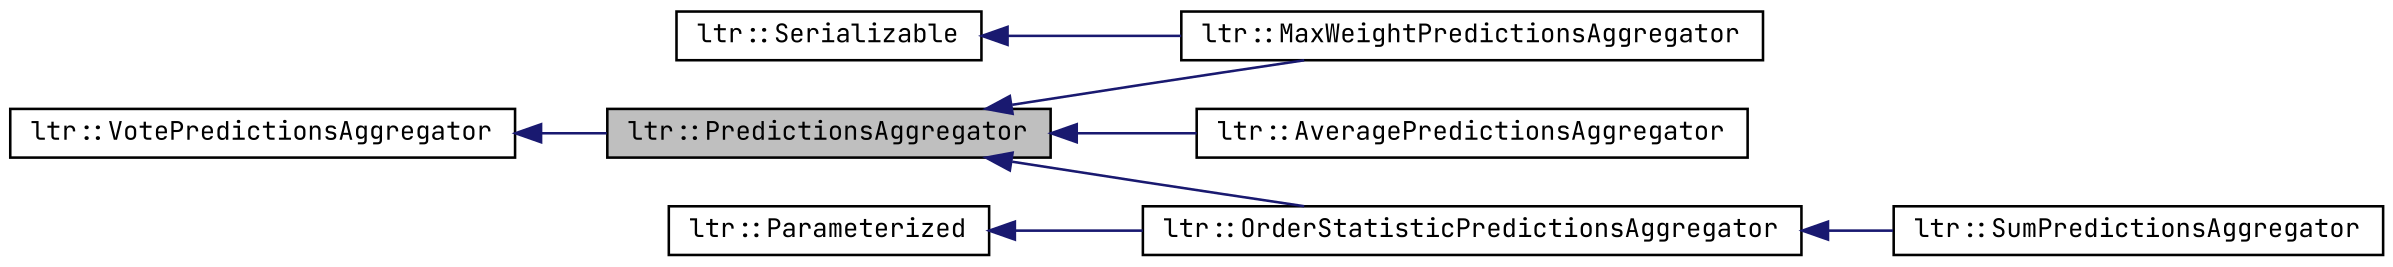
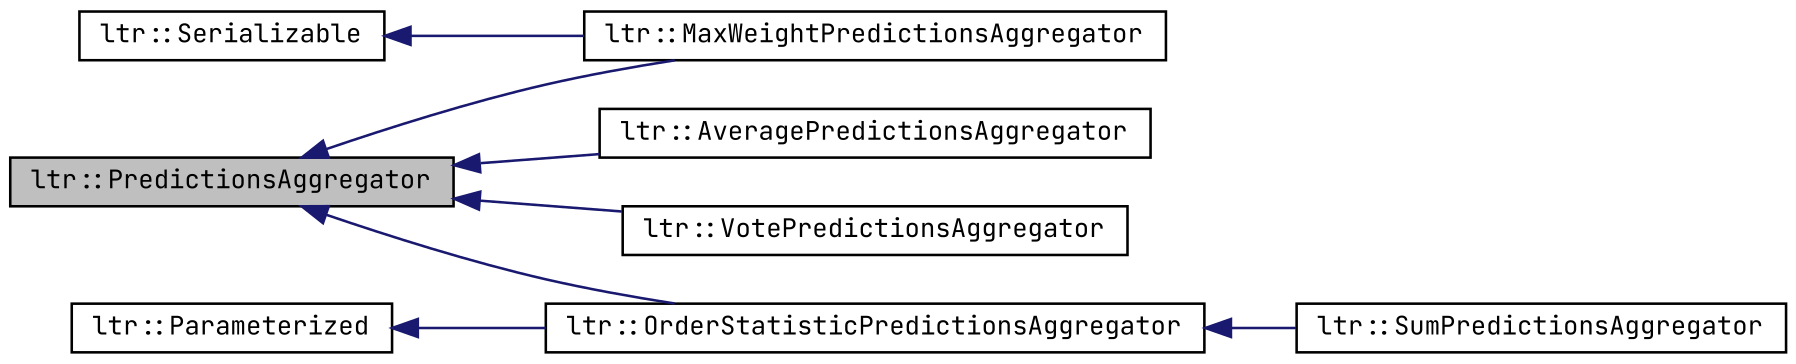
edge "ltr::PredictionsAggregator" -> "ltr::VotePredictionsAggregator": reversed
